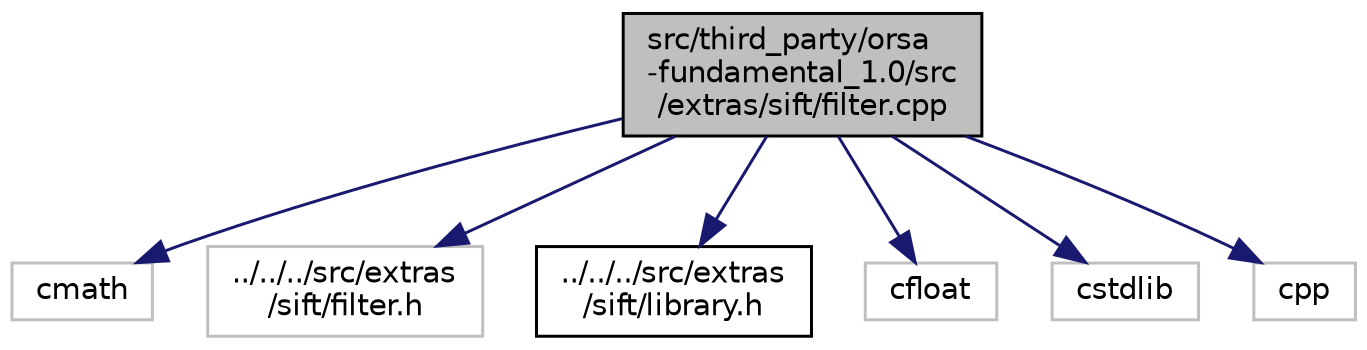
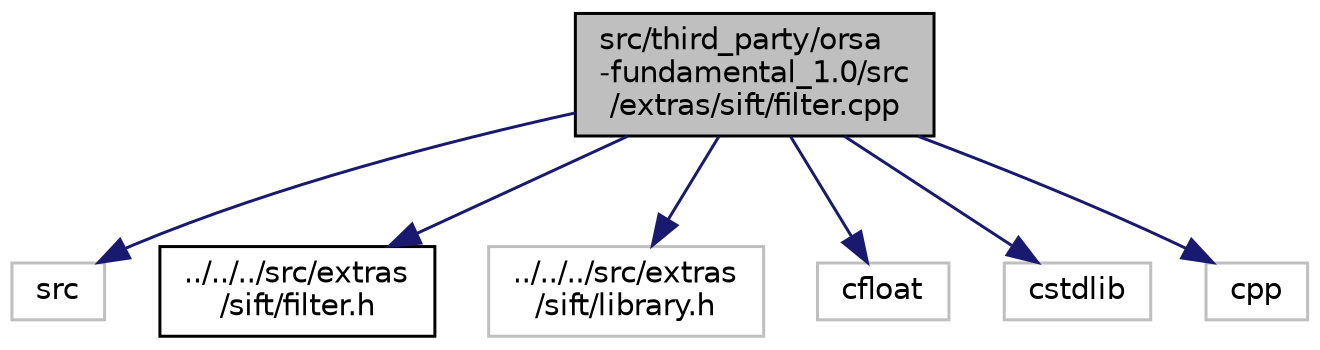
node "cmath": label "cmath" -> "src"
node "../../../src/extras /sift/filter.h": color grey75 -> black
node "../../../src/extras /sift/library.h": color black -> grey75
